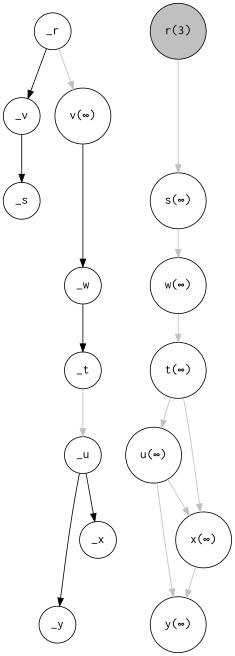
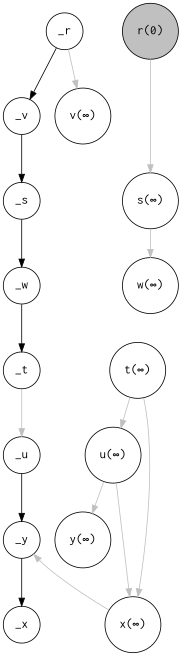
node "r(3)": label "r(3)" -> "r(0)"
edge "v(∞)" -> "_w": now "_s" -> "_w"
edge "w(∞)" -> "t(∞)": removed
edge "_u" -> "_x": now "_y" -> "_x"
edge "x(∞)" -> "y(∞)": now "x(∞)" -> "_y"
